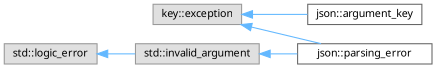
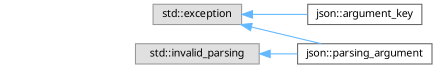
node "key::exception": label "key::exception" -> "std::exception"
node "std::logic_error": removed
node "std::invalid_argument": label "std::invalid_argument" -> "std::invalid_parsing"
node "json::parsing_error": label "json::parsing_error" -> "json::parsing_argument"
